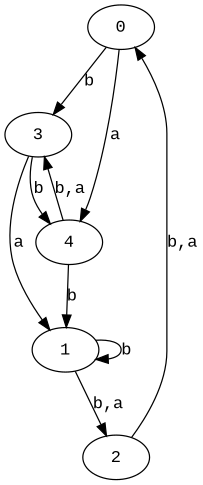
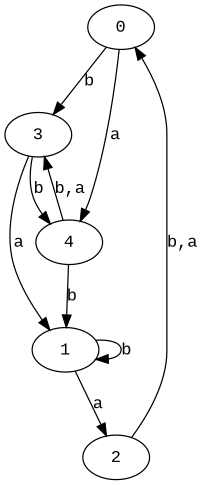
edge "1" -> "2": label "b,a" -> "a"
